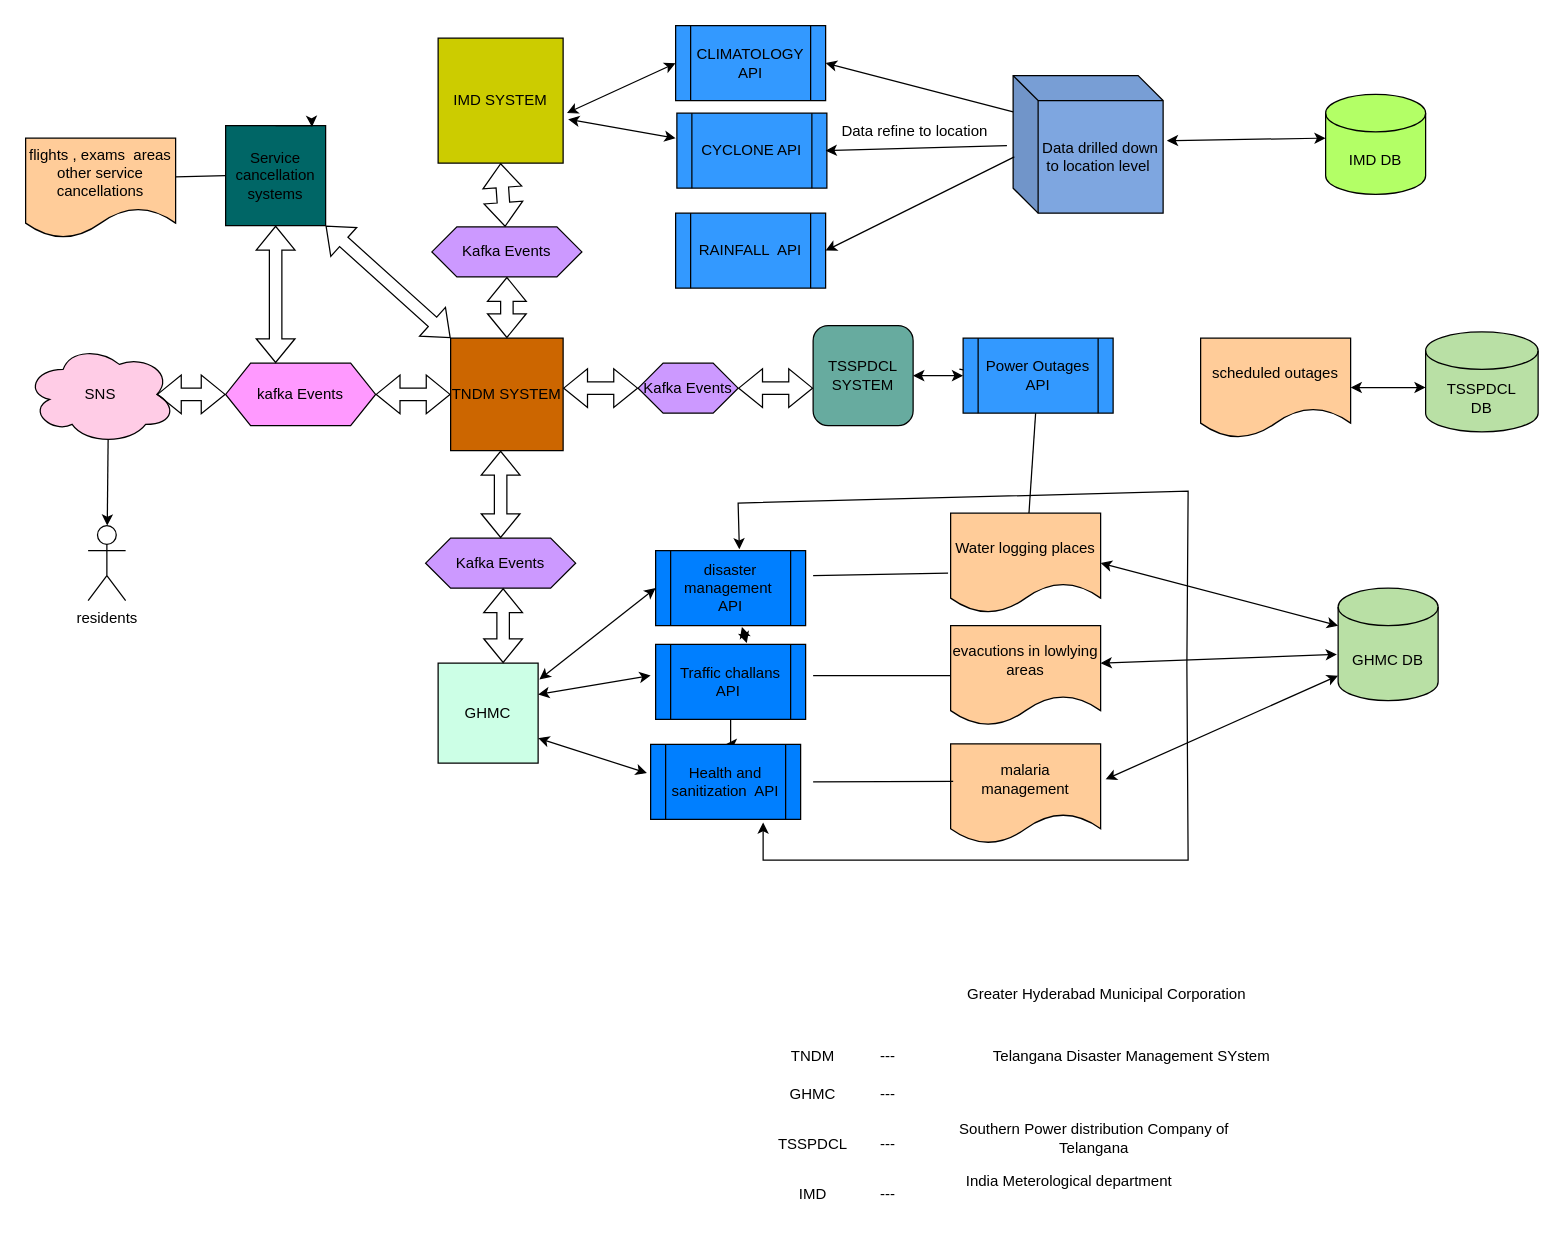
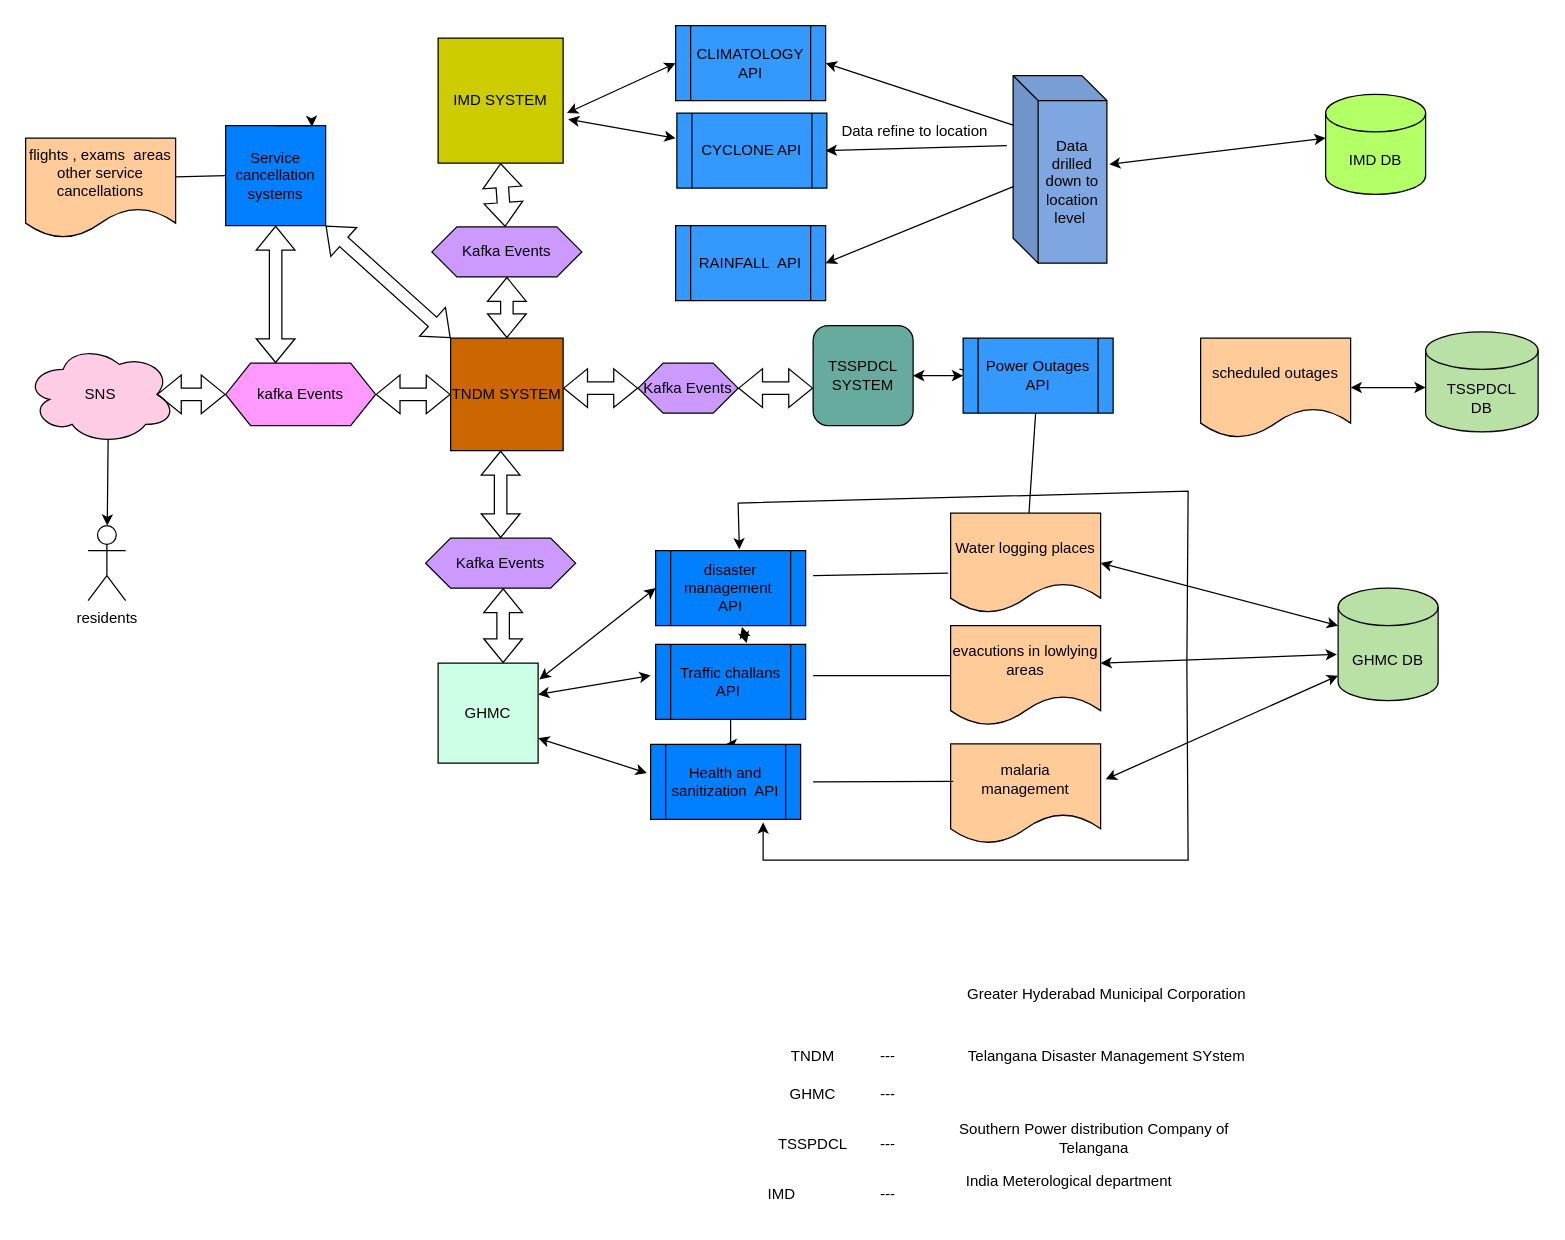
node "Data drilled down to location level": size 150x138 -> 94x188
node "Service cancellation systems": fillcolor #006666 -> #007fff
node "RAINFALL API": moved (751, 251) -> (751, 263)
node "Telangana Disaster Management SYstem": moved (1132, 1057) -> (1107, 1057)
node "IMD": moved (813, 1194) -> (782, 1194)
